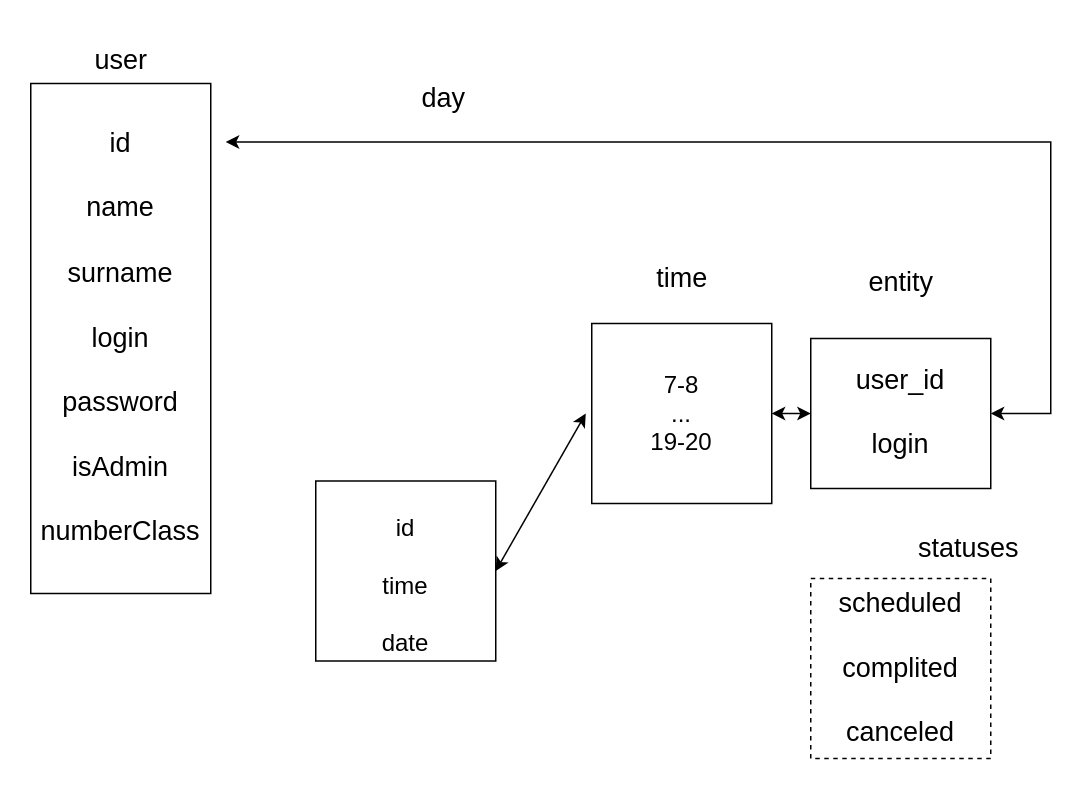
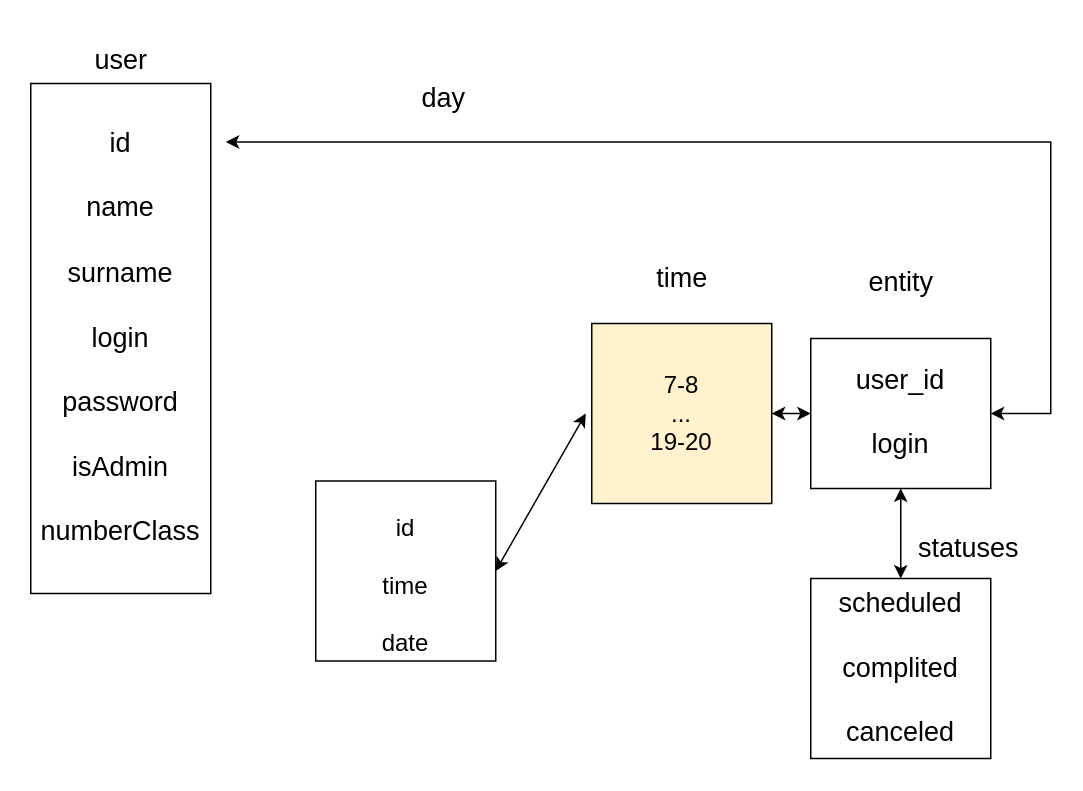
node "7-8 ... 19-20": fillcolor #ffffff -> #fff2cc
edge "user_id login" -- "scheduled complited canceled": added
node "scheduled complited canceled": style dashed -> solid
